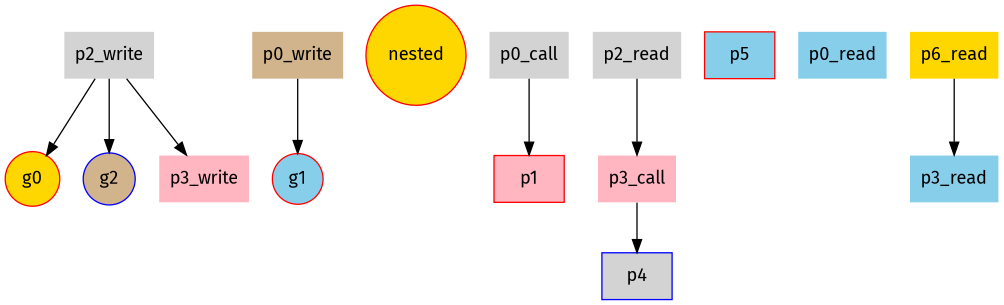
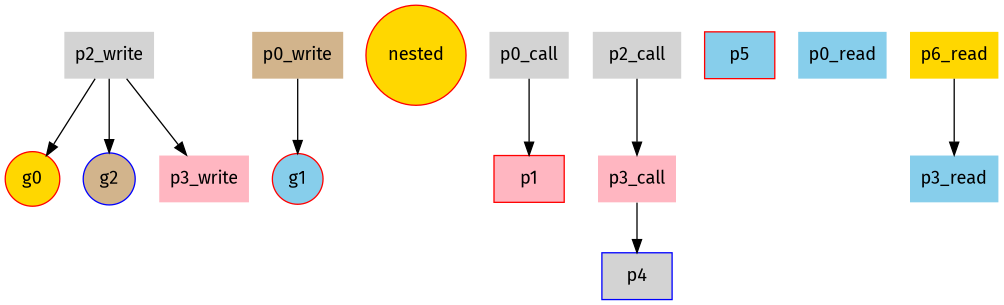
node "p2_read": label "p2_read" -> "p2_call"
